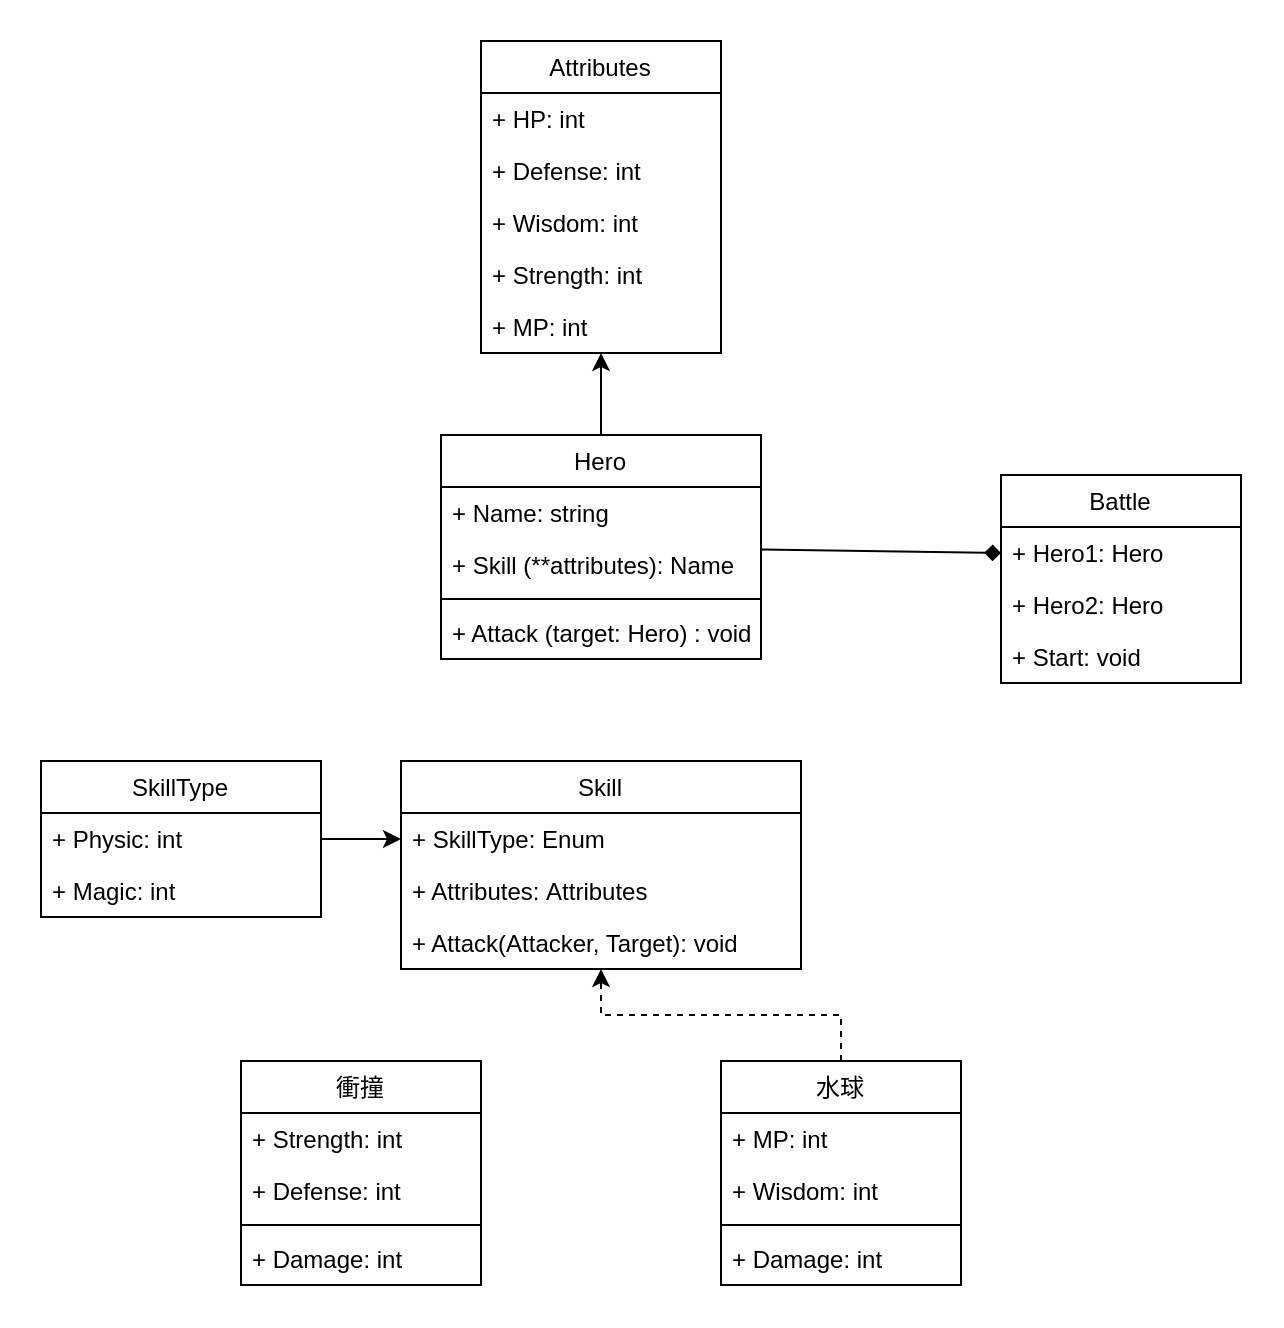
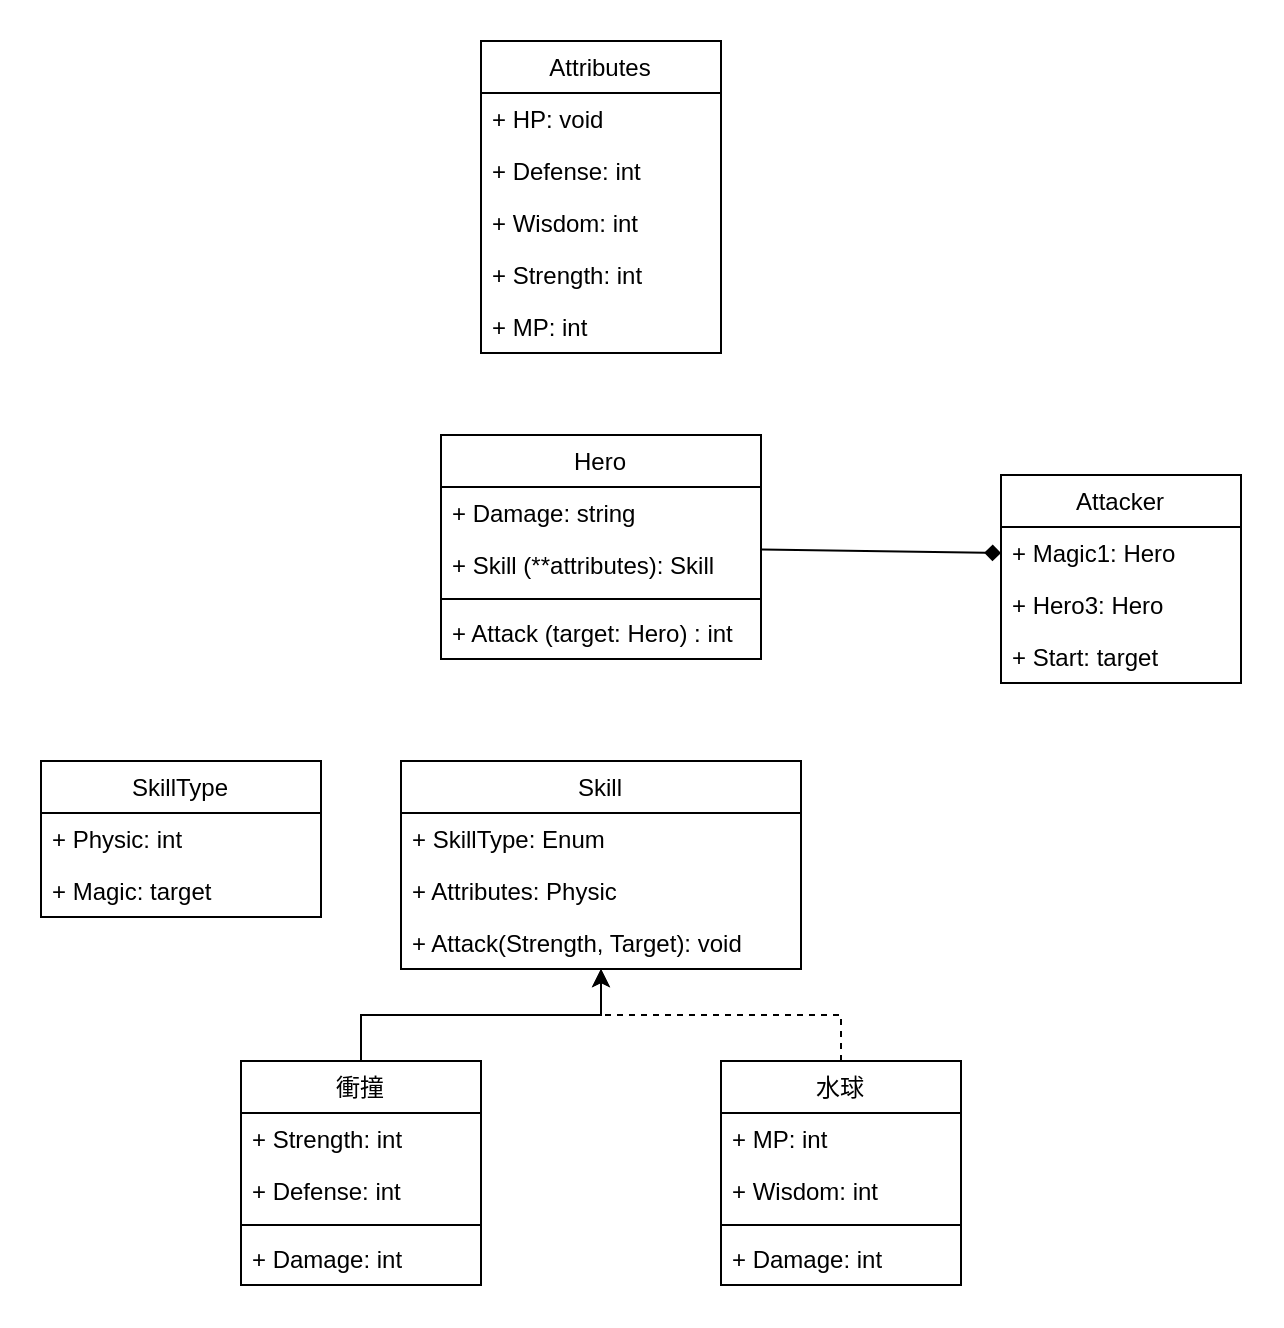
node "+ HP: int": label "+ HP: int" -> "+ HP: void"
edge "Hero" -> "Attributes": removed
node "Battle": label "Battle" -> "Attacker"
node "+ Name: string": label "+ Name: string" -> "+ Damage: string"
node "+ Hero1: Hero": label "+ Hero1: Hero" -> "+ Magic1: Hero"
node "+ Skill (**attributes): Name": label "+ Skill (**attributes): Name" -> "+ Skill (**attributes): Skill"
node "+ Hero2: Hero": label "+ Hero2: Hero" -> "+ Hero3: Hero"
node "+ Attack (target: Hero) : void": label "+ Attack (target: Hero) : void" -> "+ Attack (target: Hero) : int"
node "+ Start: void": label "+ Start: void" -> "+ Start: target"
edge "+ Physic: int" -> "+ SkillType: Enum": removed
node "+ Magic: int": label "+ Magic: int" -> "+ Magic: target"
node "+ Attributes: Attributes": label "+ Attributes: Attributes" -> "+ Attributes: Physic"
node "+ Attack(Attacker, Target): void": label "+ Attack(Attacker, Target): void" -> "+ Attack(Strength, Target): void"
edge "衝撞" -> "Skill": added
